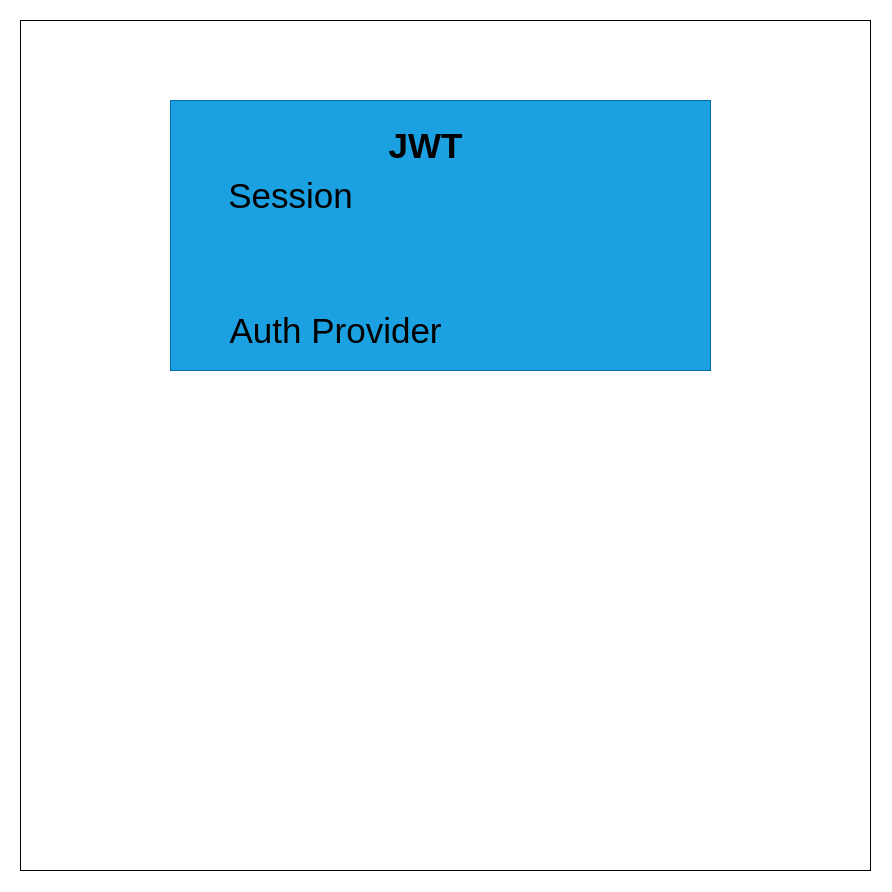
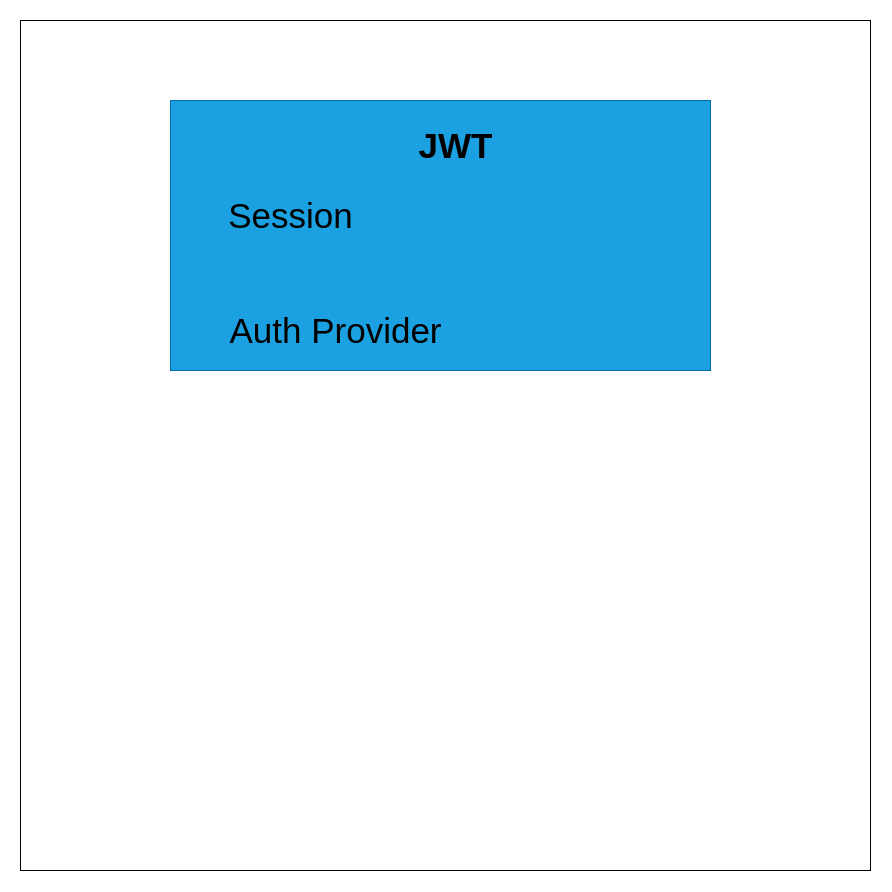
node "JWT": moved (426, 146) -> (456, 146)
node "Session": moved (291, 196) -> (291, 216)
